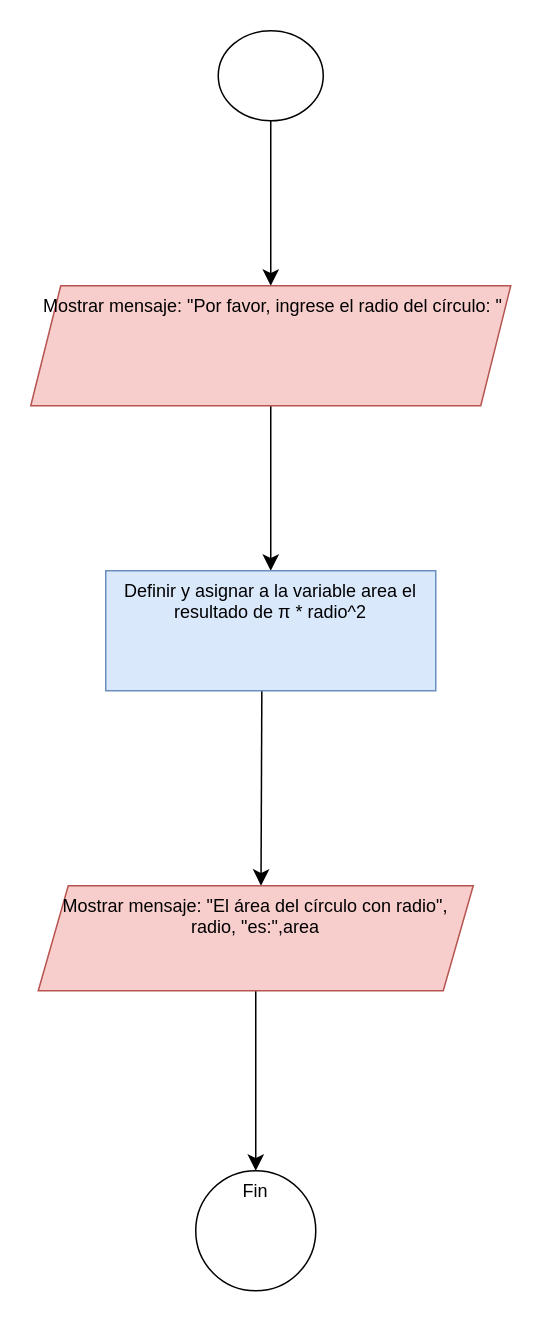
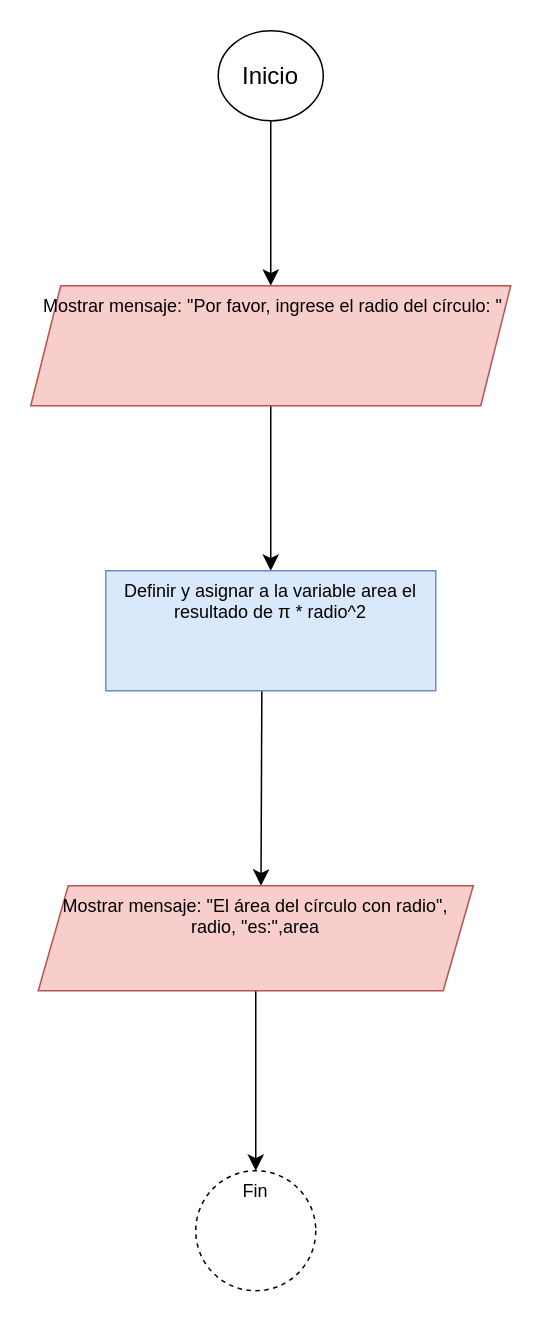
node "Inicio": added
node "Fin": style solid -> dashed
